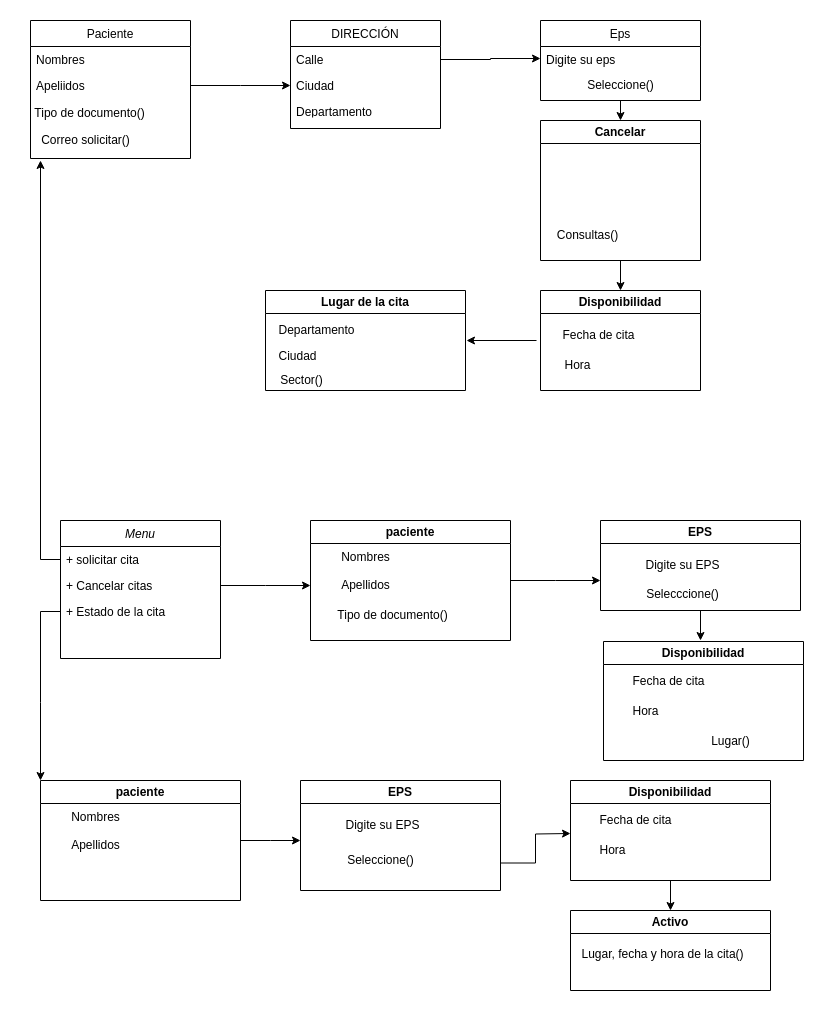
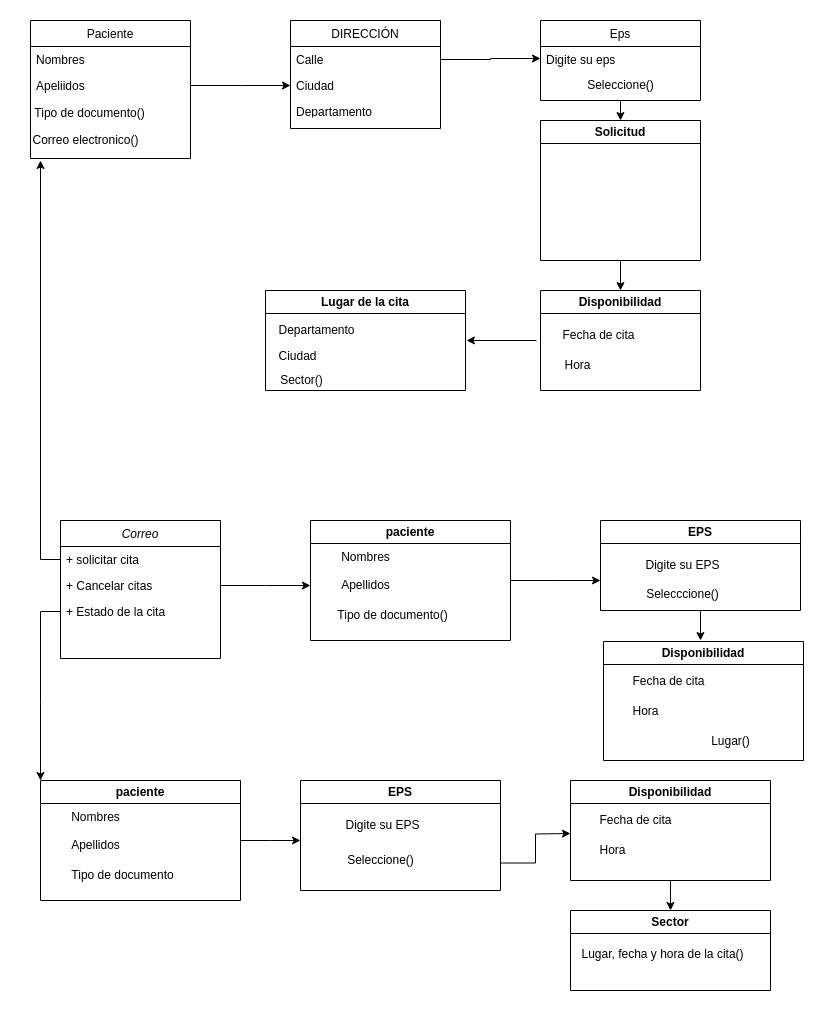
node "Cancelar": label "Cancelar" -> "Solicitud"
node "Correo solicitar()": label "Correo solicitar()" -> "Correo electronico()"
node "Consultas()": removed
node "Menu": label "Menu" -> "Correo"
node "Tipo de documento": added
node "Activo": label "Activo" -> "Sector"
